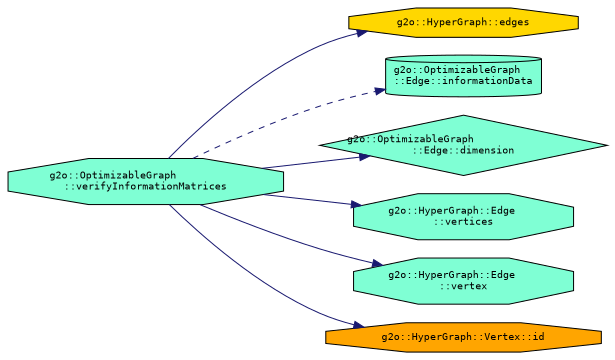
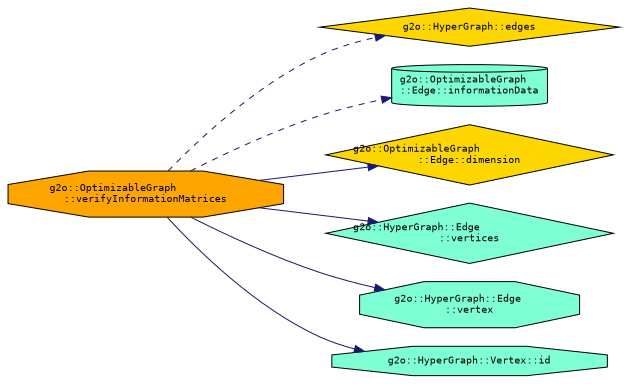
node "g2o::HyperGraph::edges": shape octagon -> diamond
edge "g2o::OptimizableGraph ::verifyInformationMatrices" -> "g2o::HyperGraph::edges": style solid -> dashed
node "g2o::OptimizableGraph ::Edge::dimension": fillcolor aquamarine -> gold
node "g2o::OptimizableGraph ::verifyInformationMatrices": fillcolor aquamarine -> orange
node "g2o::HyperGraph::Edge ::vertices": shape octagon -> diamond
node "g2o::HyperGraph::Vertex::id": fillcolor orange -> aquamarine
